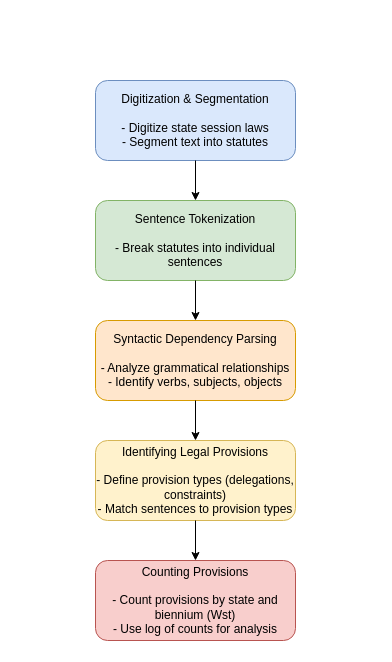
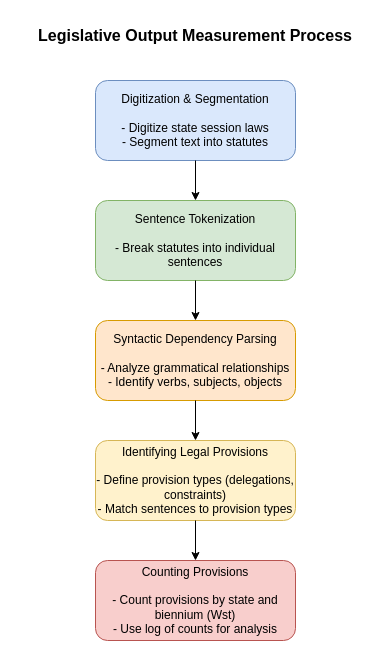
node "Legislative Output Measurement Process": added
